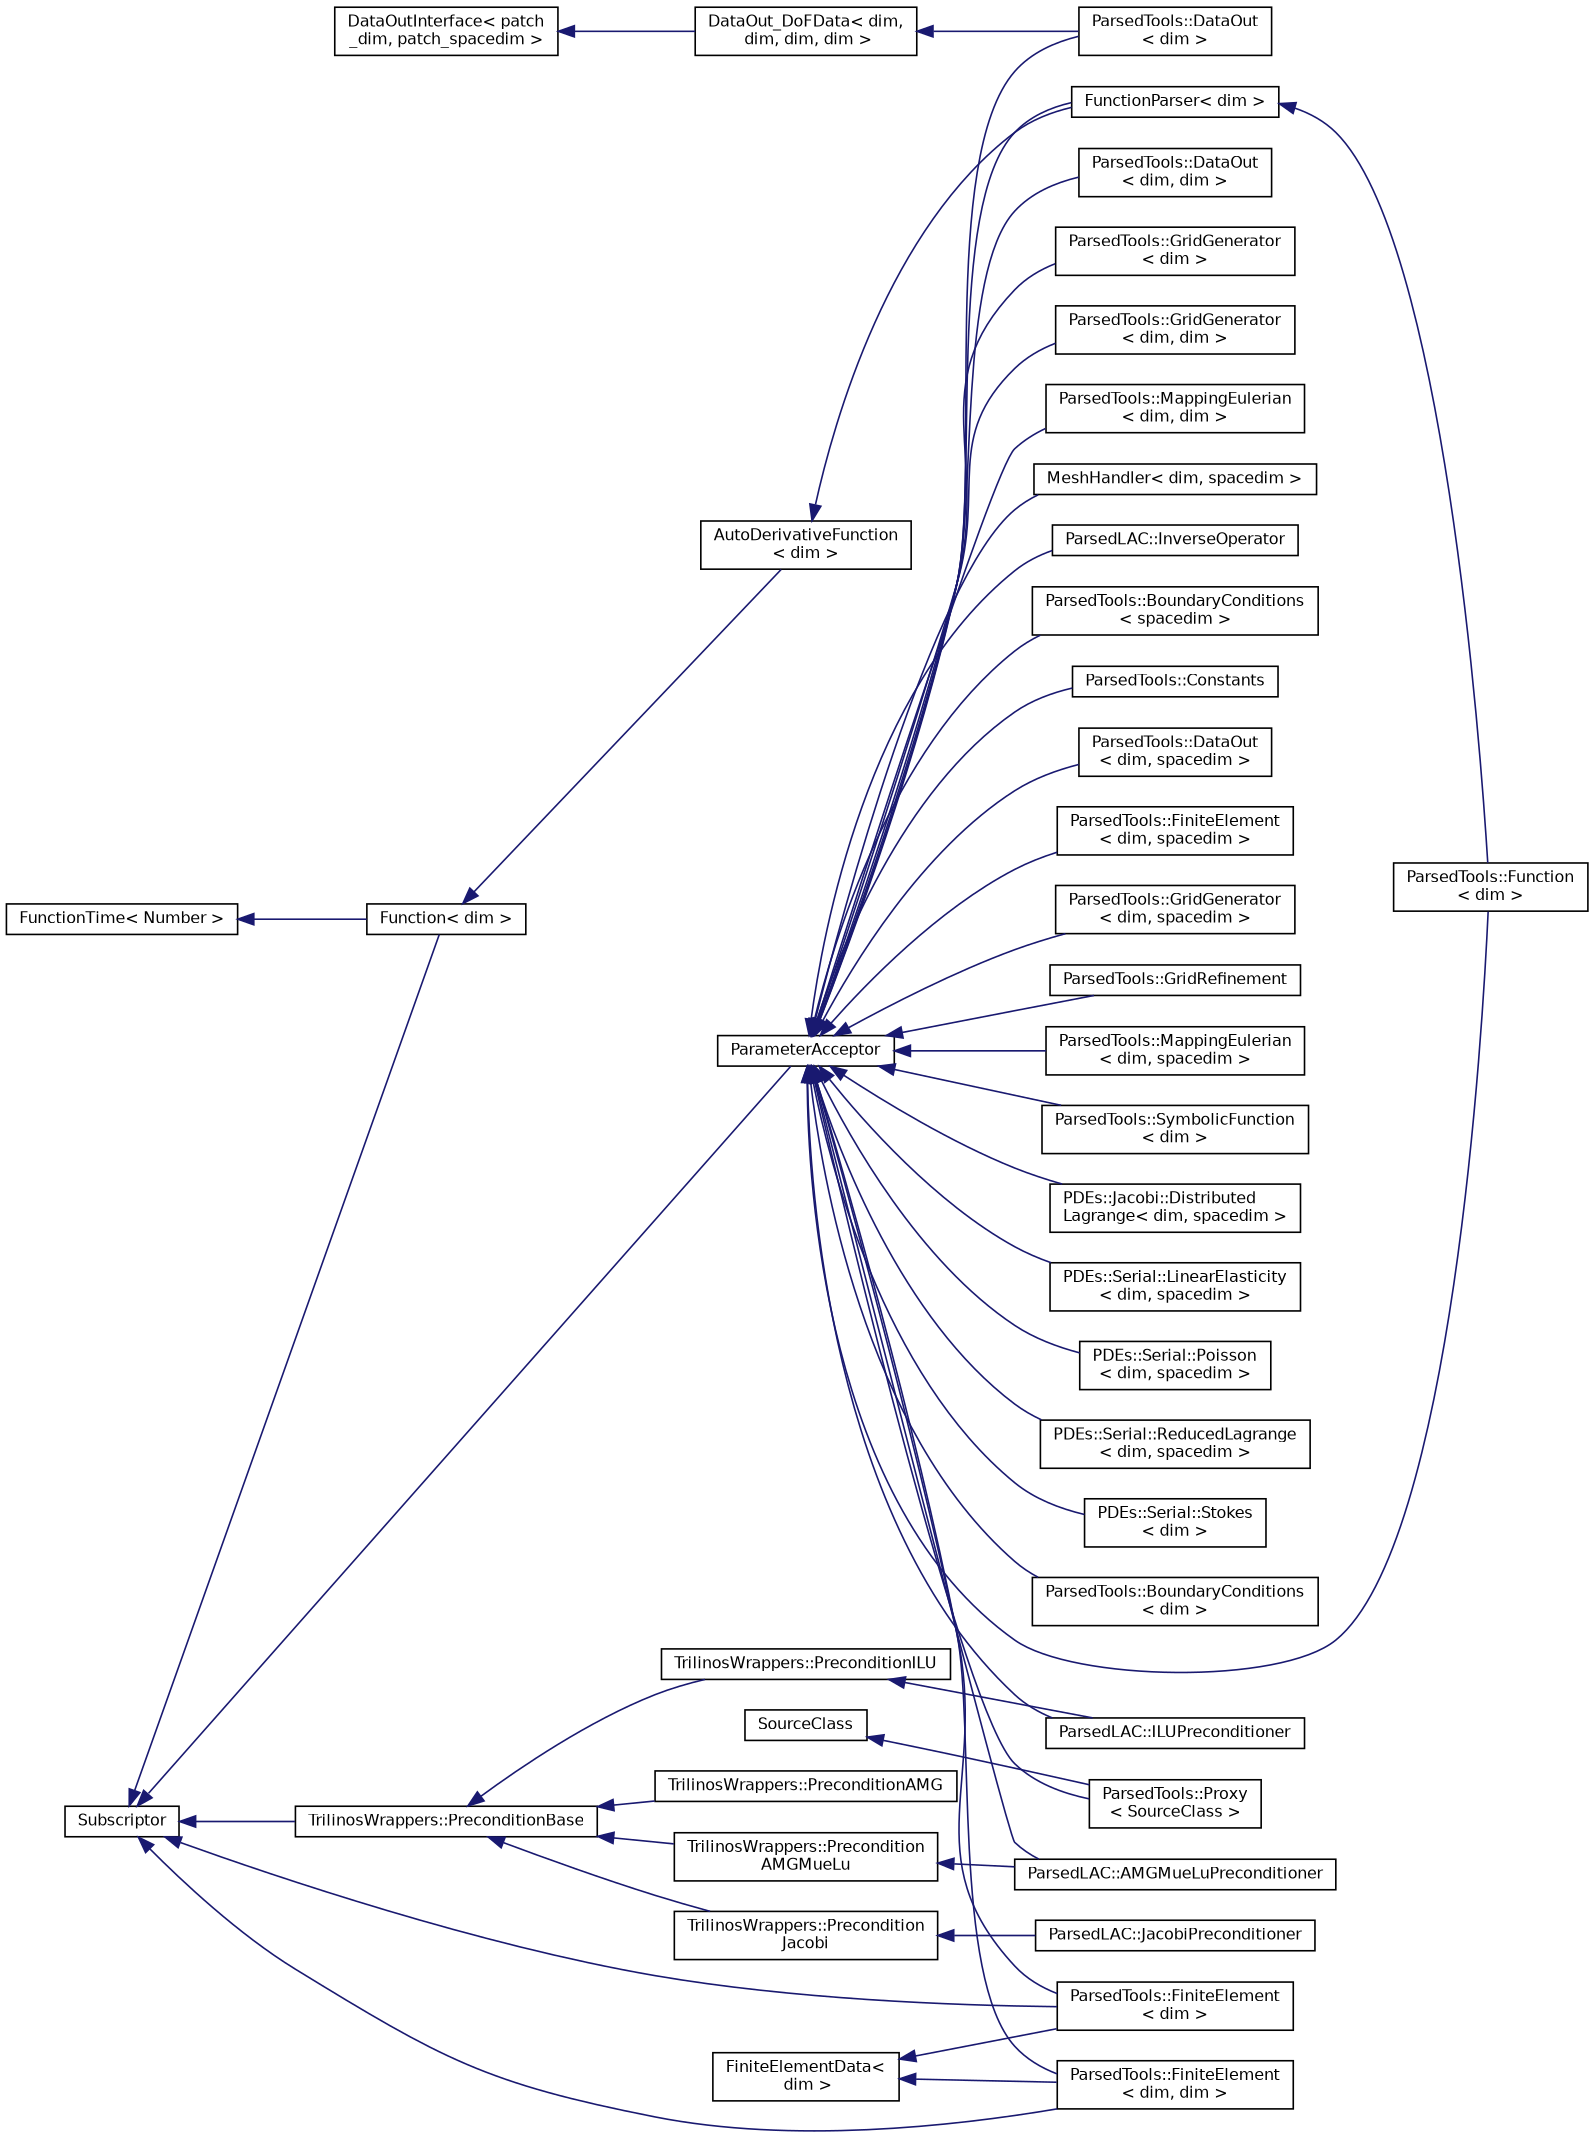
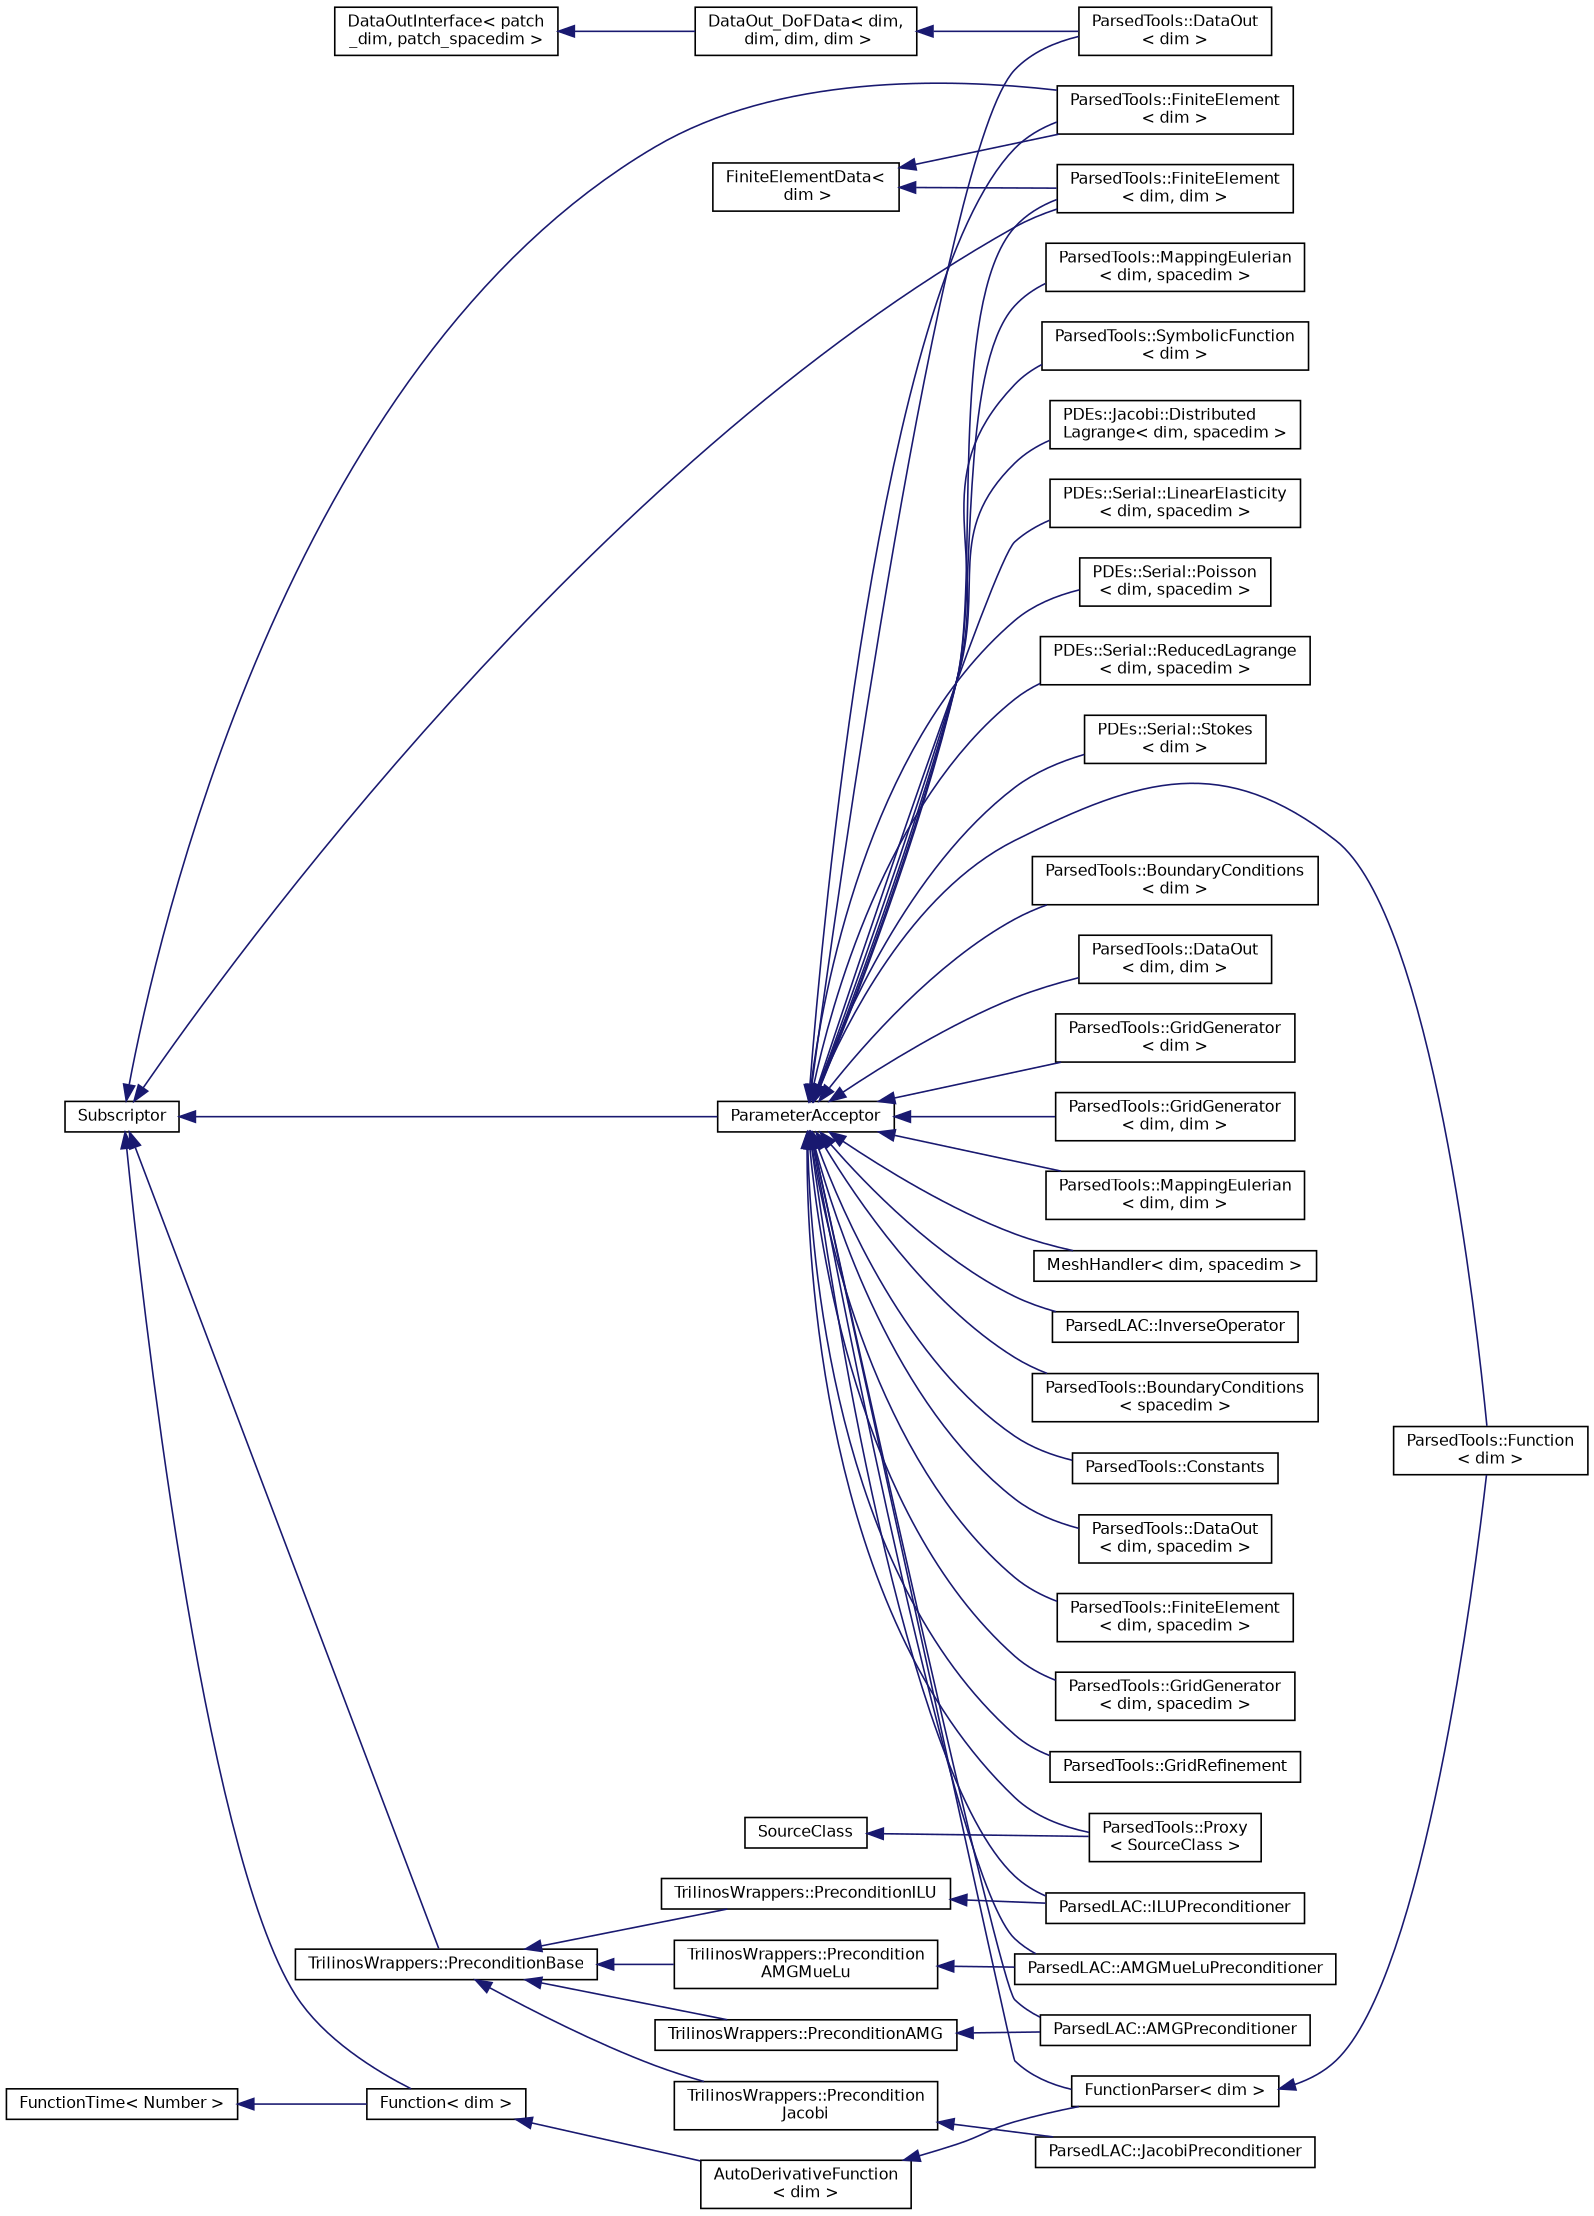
node "ParsedLAC::AMGPreconditioner": added
